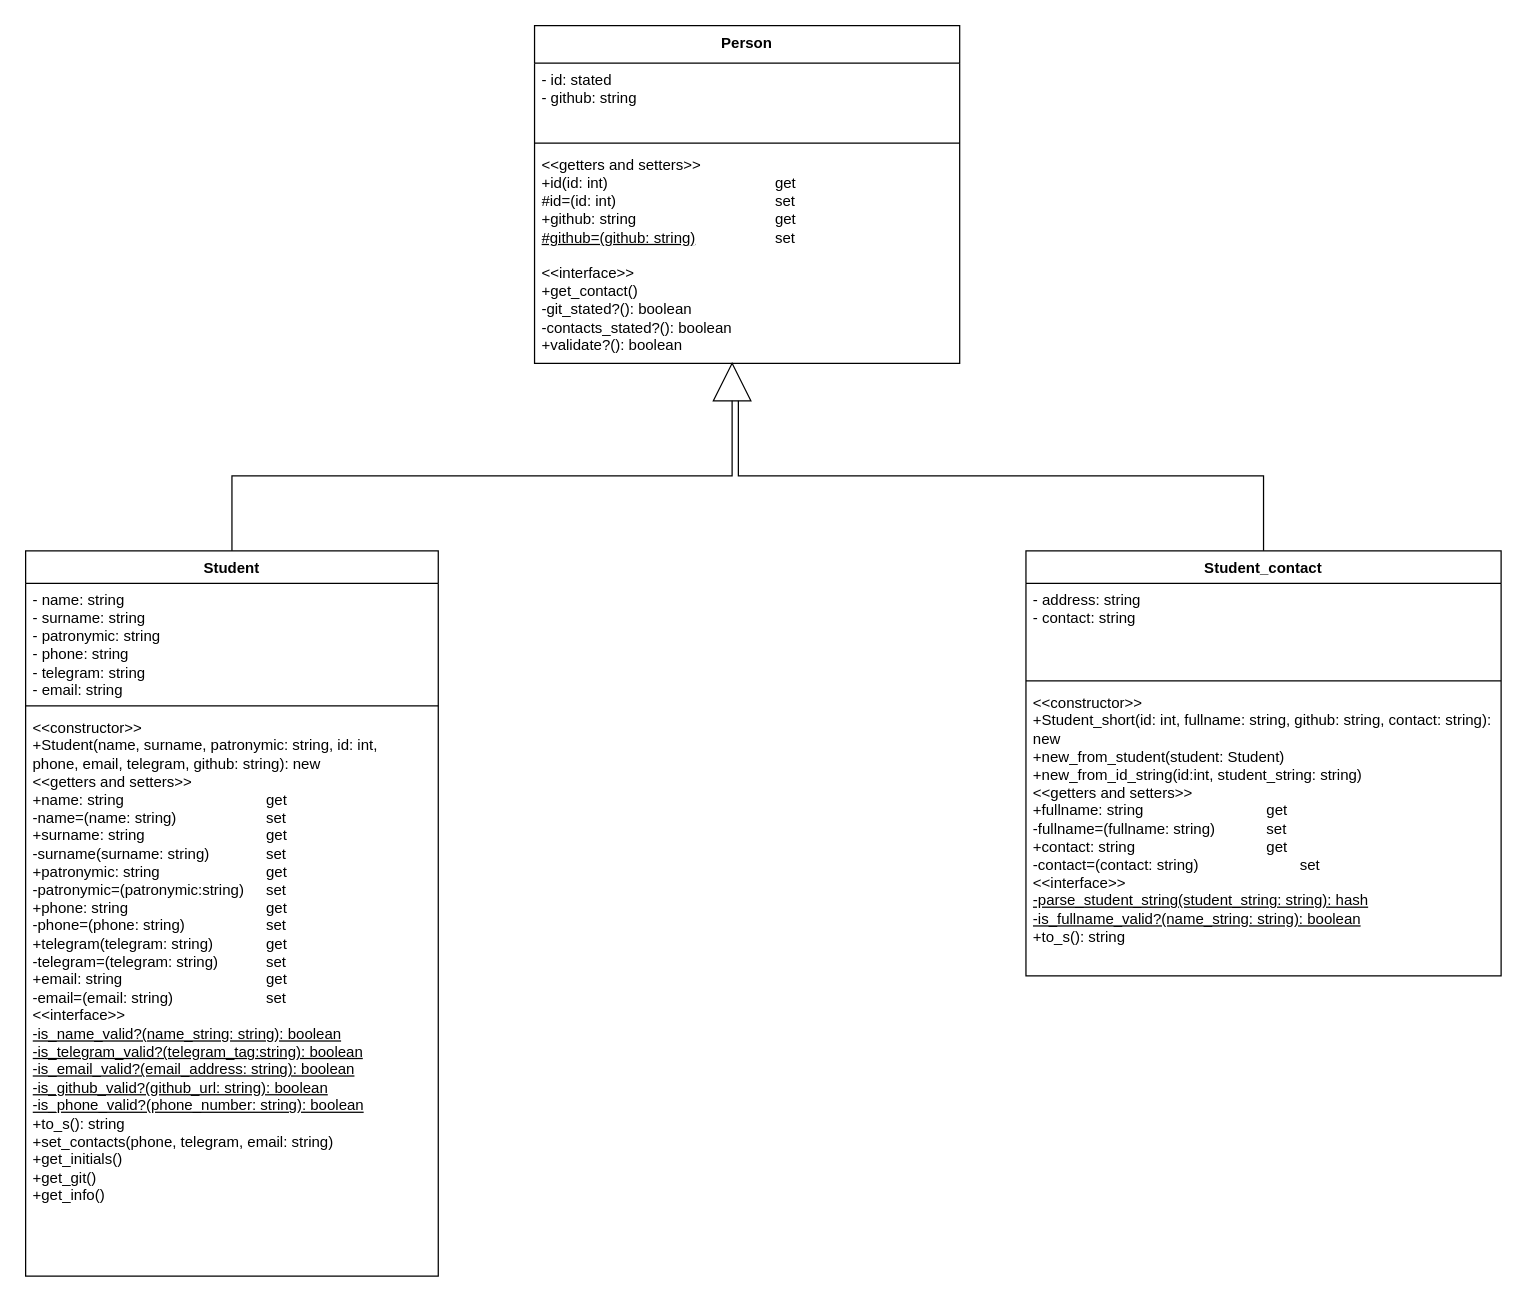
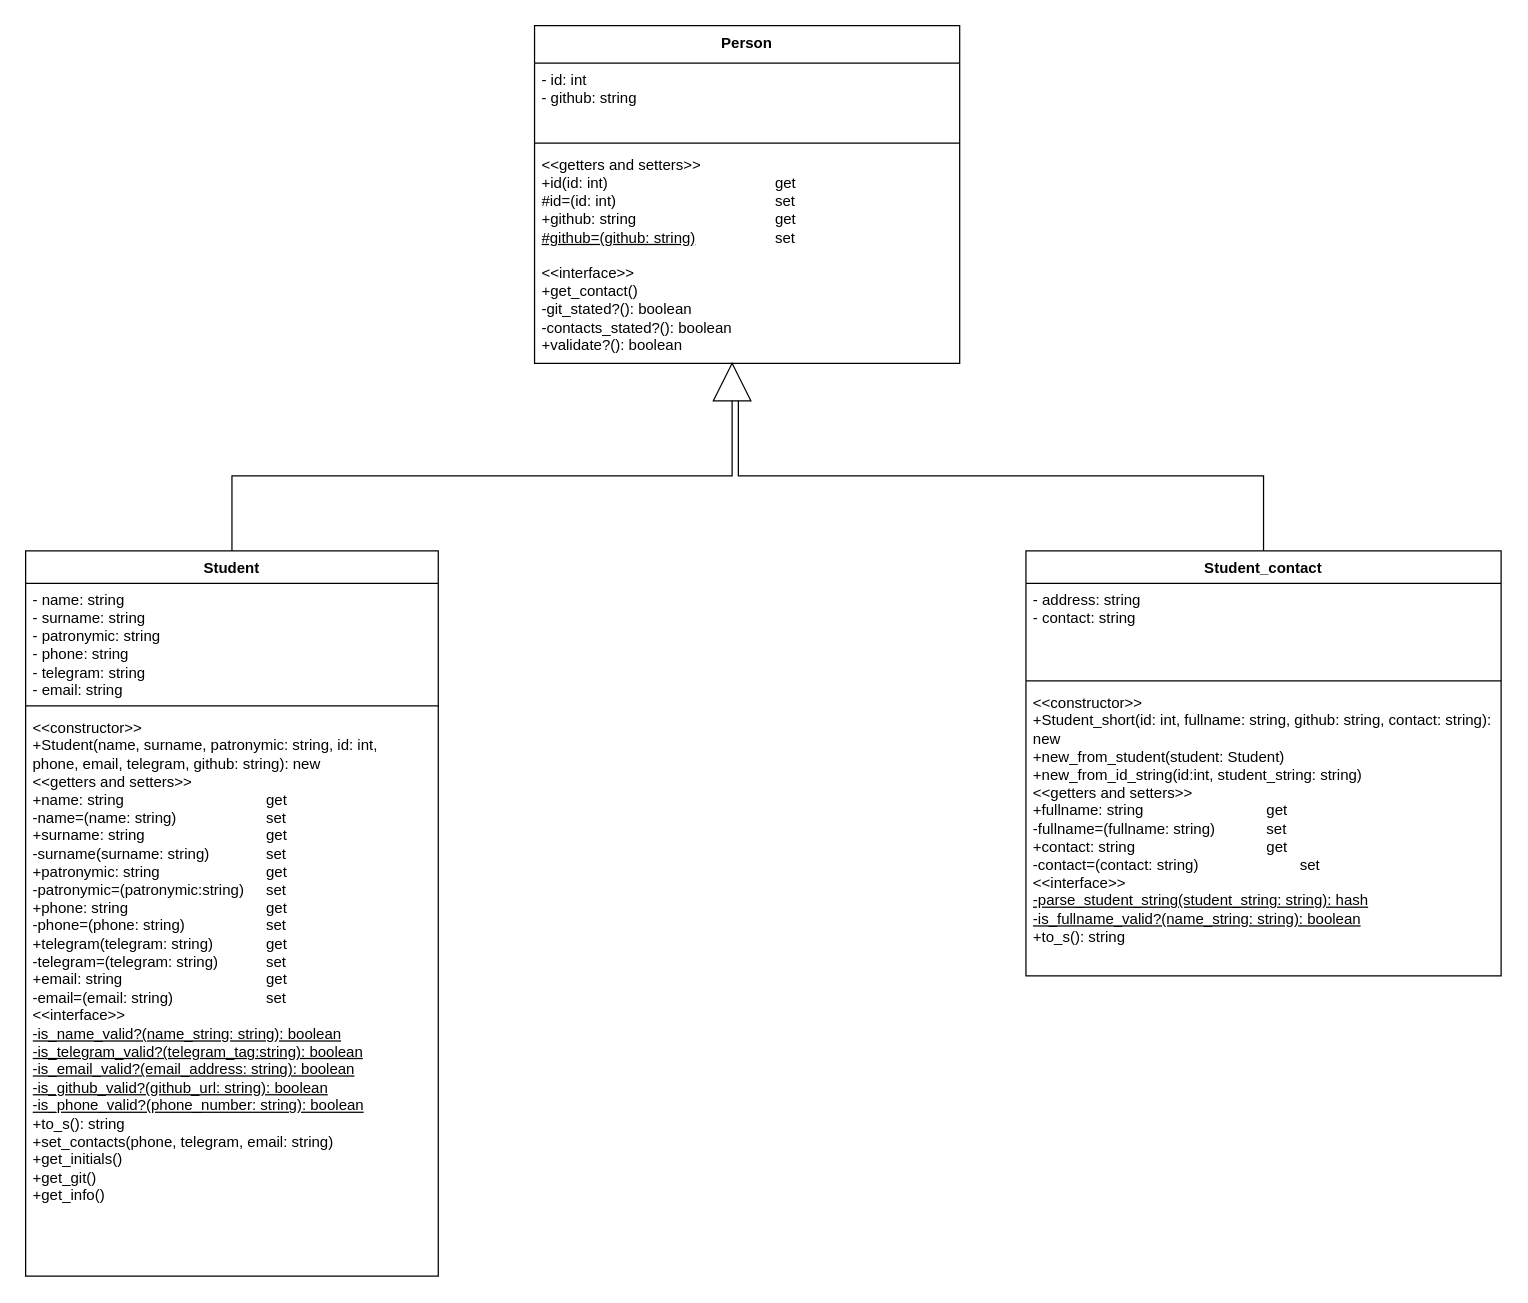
node "- id: stated - github: string": label "- id: stated - github: string" -> "- id: int - github: string"
